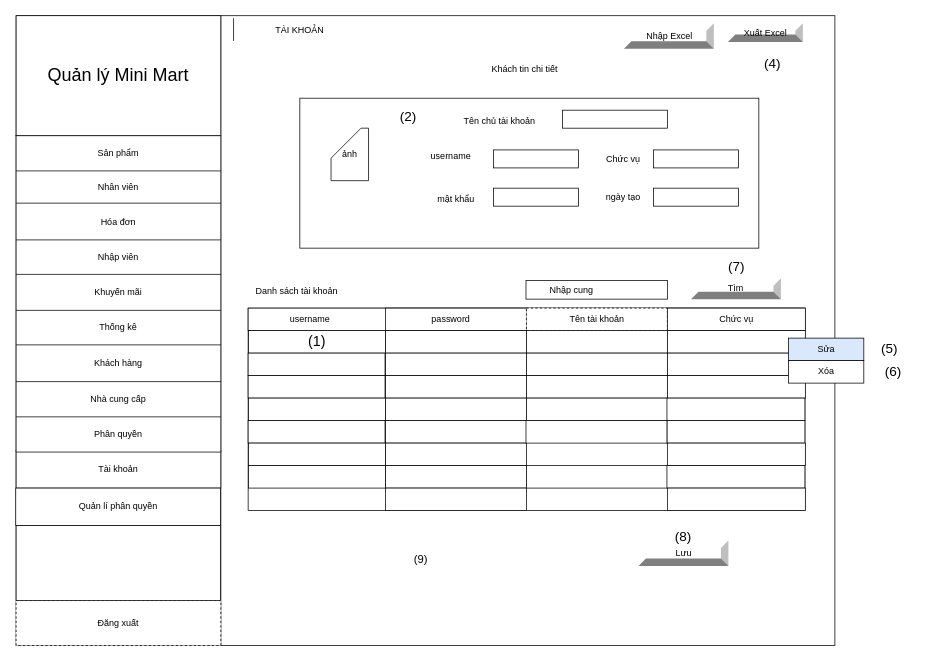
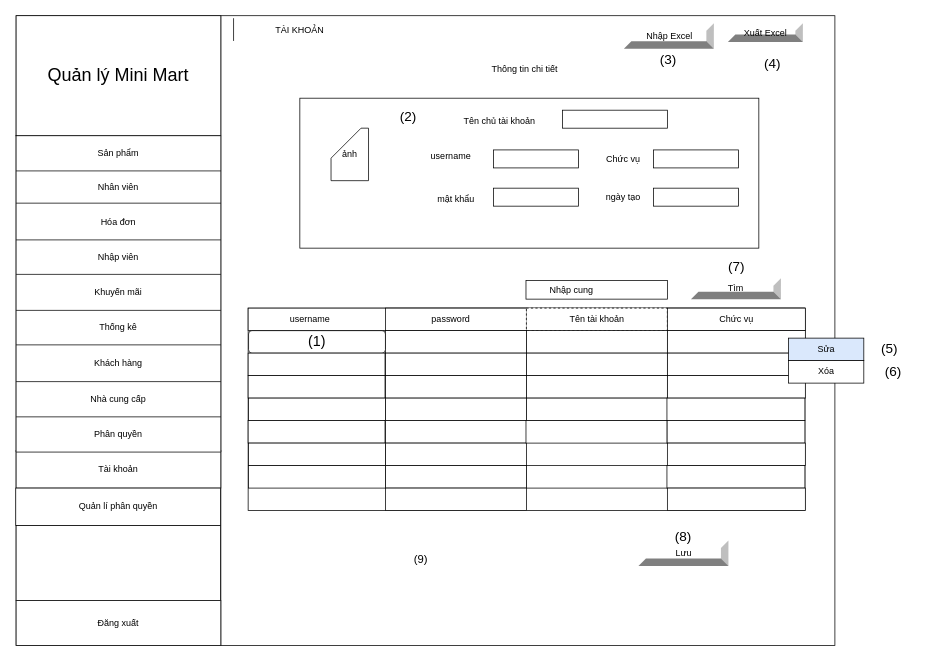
node "(3)": added
node "Khách tin chi tiết": label "Khách tin chi tiết" -> "Thông tin chi tiết"
node "Danh sách tài khoản": removed
node "(1)": shape rectangle -> rounded rectangle
node "Đăng xuất": style dashed -> solid
